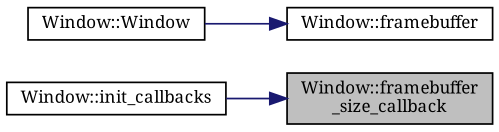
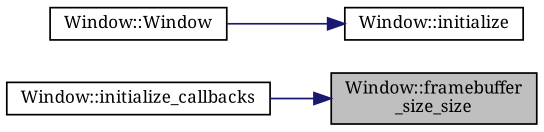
node "Window::framebuffer": label "Window::framebuffer" -> "Window::initialize"
node "Window::init_callbacks": label "Window::init_callbacks" -> "Window::initialize_callbacks"
node "Window::framebuffer _size_callback": label "Window::framebuffer _size_callback" -> "Window::framebuffer _size_size"
